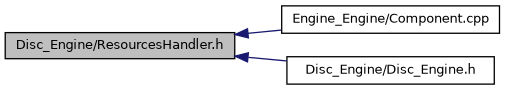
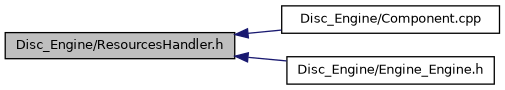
node "Engine_Engine/Component.cpp": label "Engine_Engine/Component.cpp" -> "Disc_Engine/Component.cpp"
node "Disc_Engine/Disc_Engine.h": label "Disc_Engine/Disc_Engine.h" -> "Disc_Engine/Engine_Engine.h"
